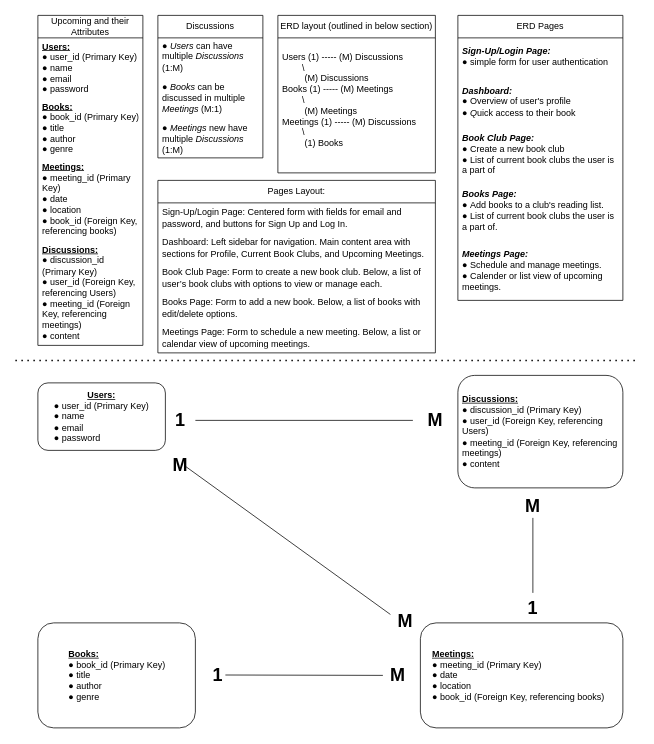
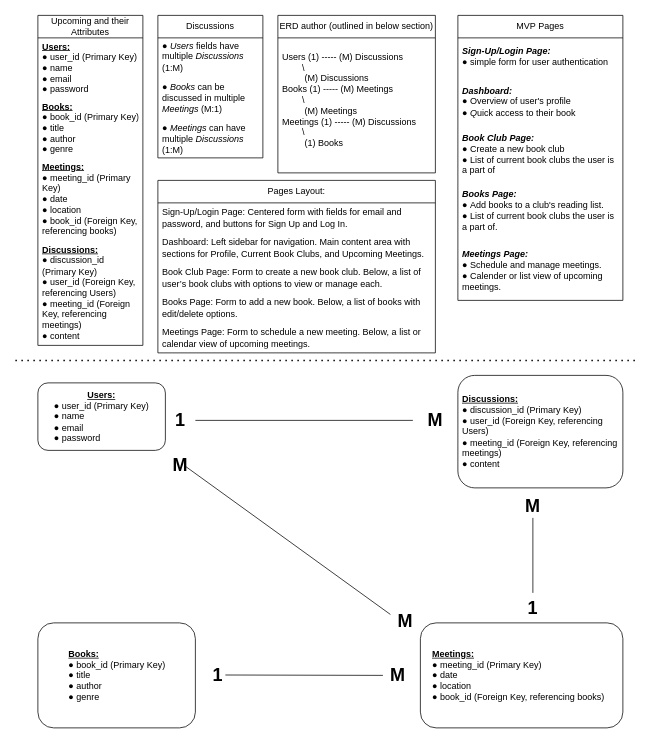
node "ERD layout (outlined in below section)": label "ERD layout (outlined in below section)" -> "ERD author (outlined in below section)"
node "ERD Pages": label "ERD Pages" -> "MVP Pages"
node "● Users can have multiple Discussions (1:M)": label "● Users can have multiple Discussions (1:M)" -> "● Users fields have multiple Discussions (1:M)"
node "● Meetings new have multiple Discussions (1:M)": label "● Meetings new have multiple Discussions (1:M)" -> "● Meetings can have multiple Discussions (1:M)"
